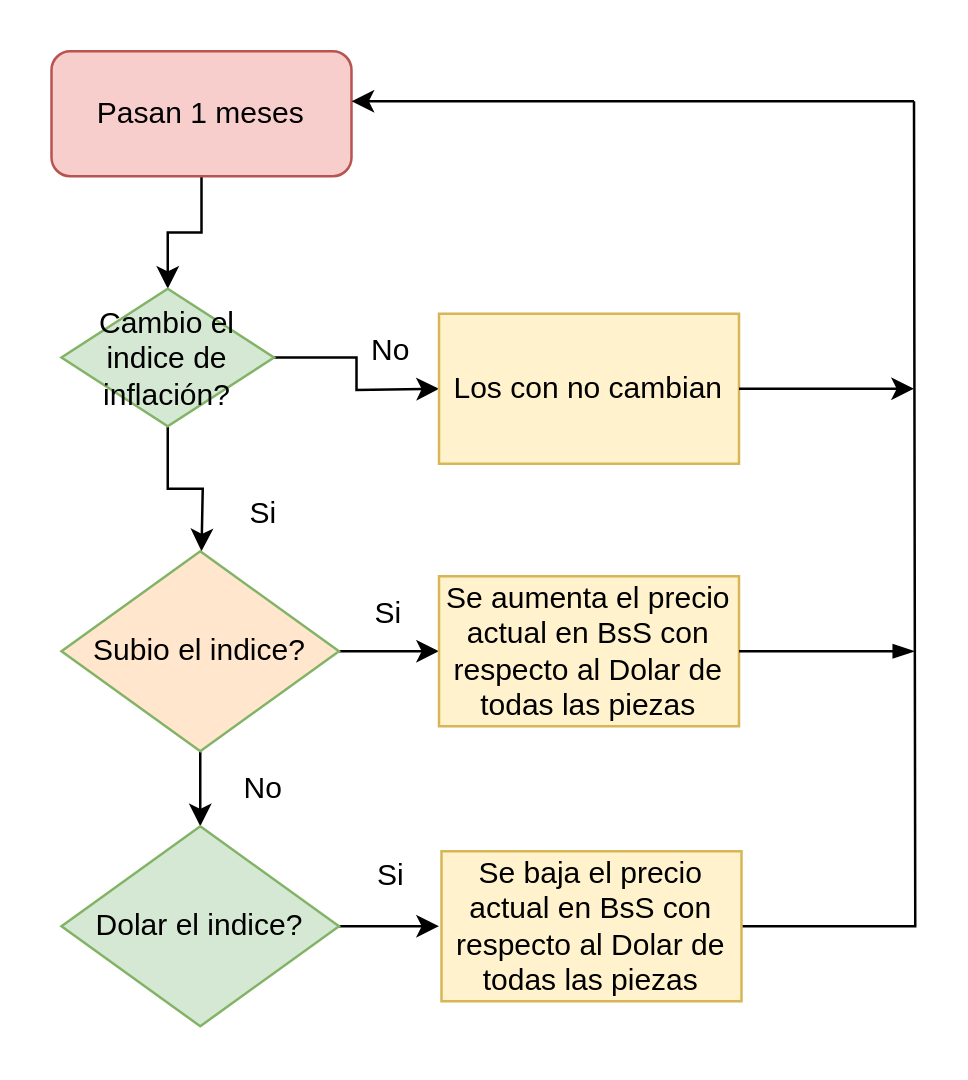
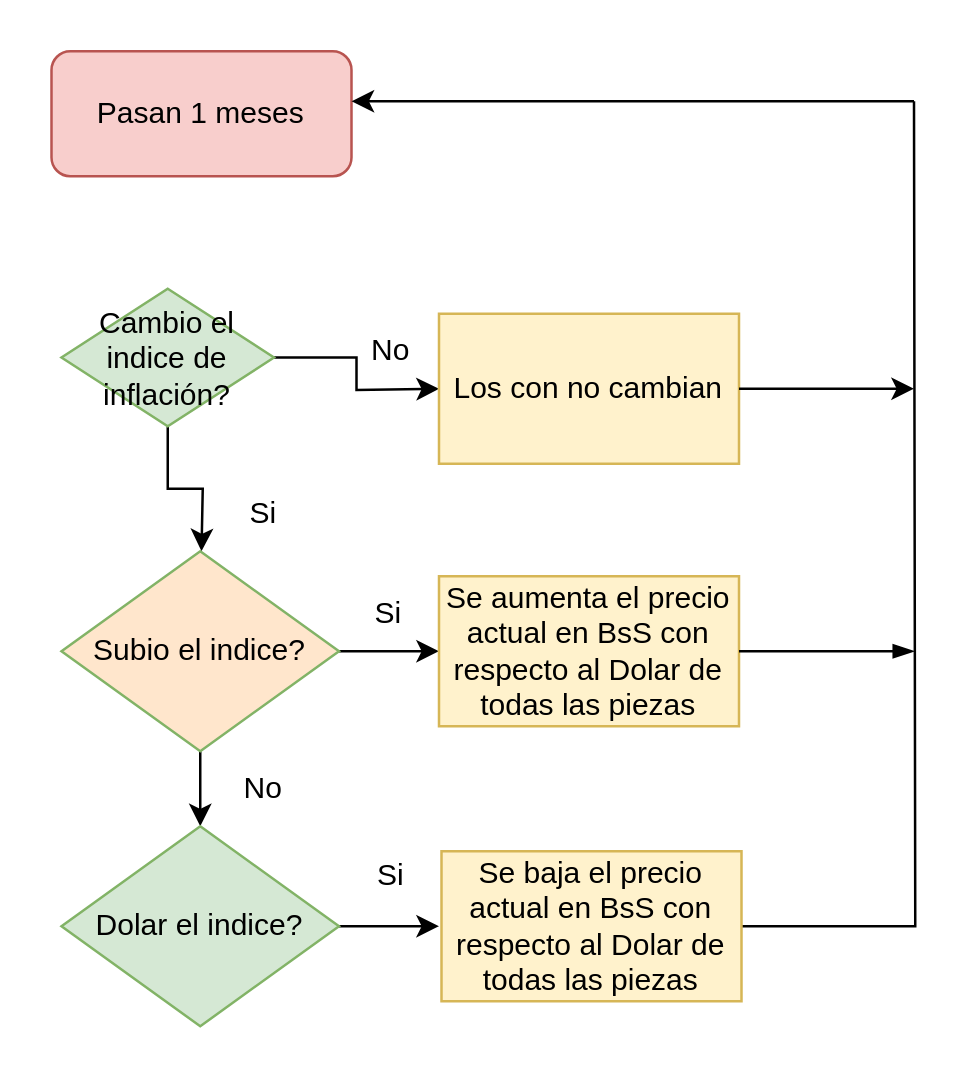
edge "Pasan 1 meses" -> "Cambio el indice de inflación?": removed
